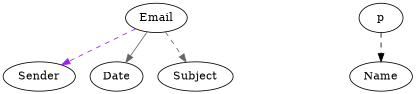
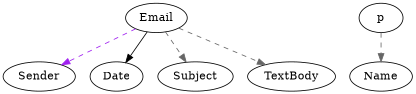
edge "p" -> "Name": color black -> gray40
edge "Email" -> "Date": color gray40 -> black
node "TextBody": added
